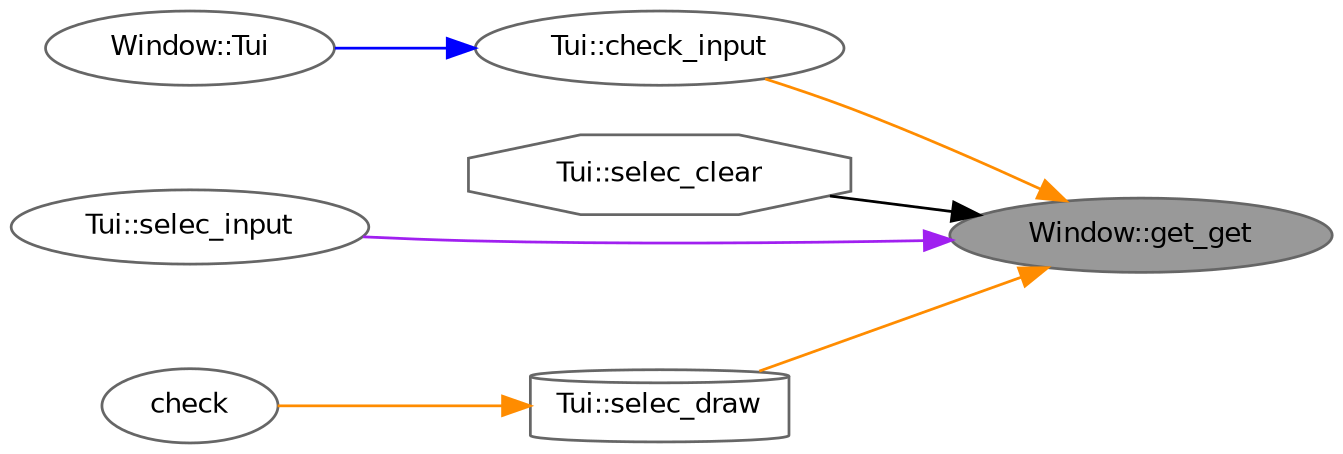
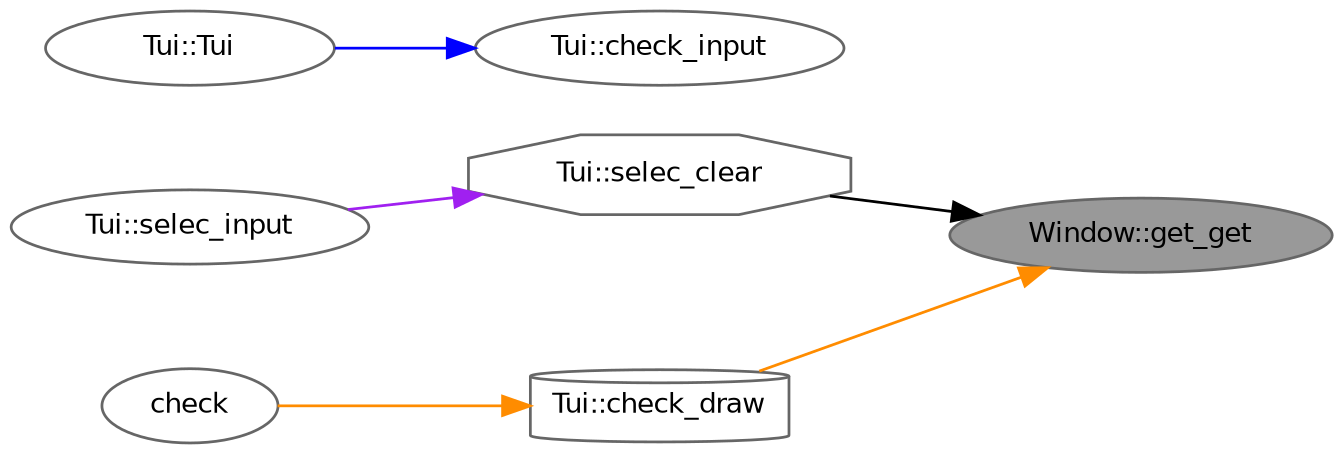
node "Window::Tui": label "Window::Tui" -> "Tui::Tui"
edge "Tui::check_input" -> "Window::get_get": removed
edge "Tui::selec_input" -> "Window::get_get": now "Tui::selec_input" -> "Tui::selec_clear"
node "Tui::selec_draw": label "Tui::selec_draw" -> "Tui::check_draw"
